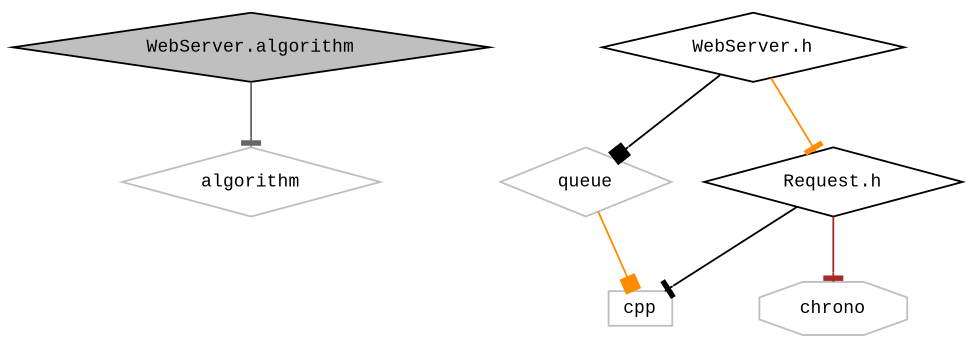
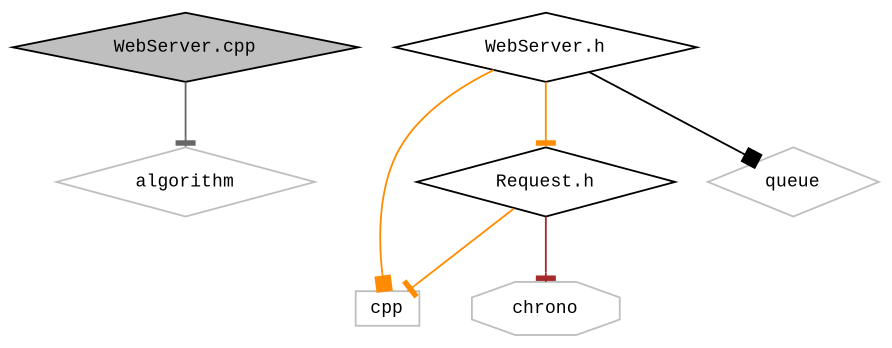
node "WebServer.algorithm": label "WebServer.algorithm" -> "WebServer.cpp"
edge "queue" -> "cpp": now "WebServer.h" -> "cpp"
edge "Request.h" -> "cpp": color black -> darkorange
